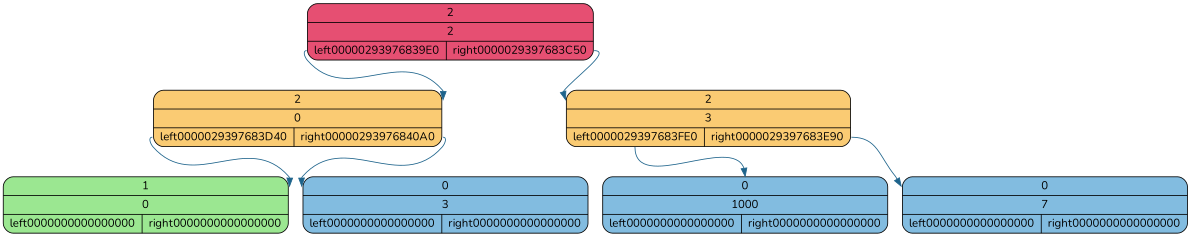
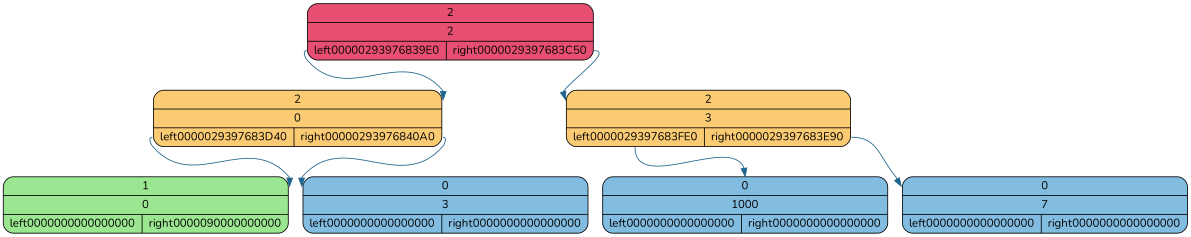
node "1": text "right0000000000000000" -> "right0000090000000000"
